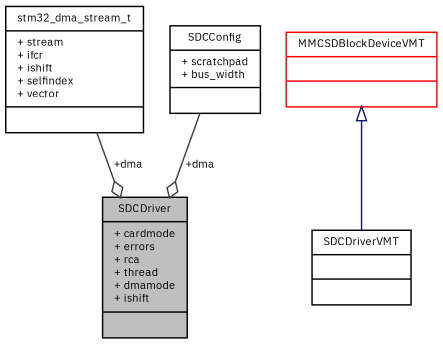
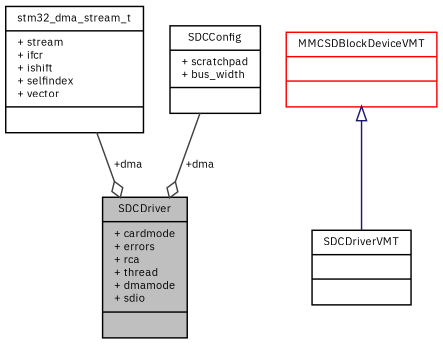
node "SDCDriver": text "+ ishift" -> "+ sdio"
